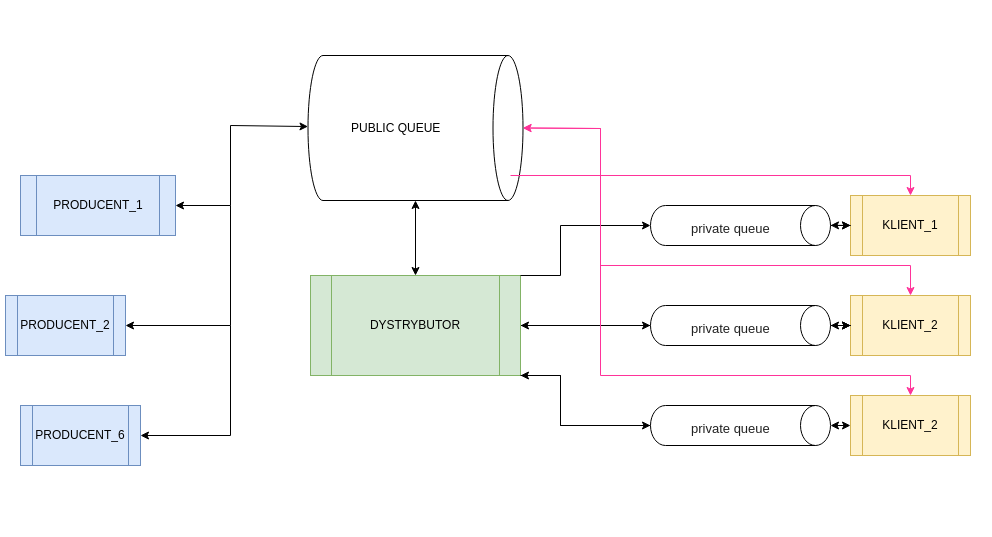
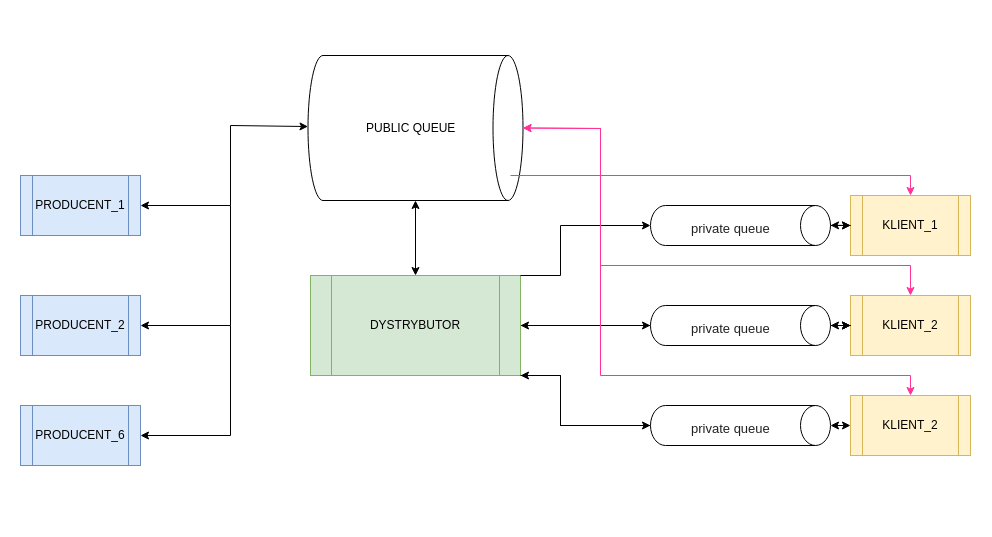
node "PUBLIC QUEUE": moved (401, 128) -> (416, 128)
node "PRODUCENT_1": size 155x60 -> 120x60
node "PRODUCENT_2": moved (66, 326) -> (81, 326)
